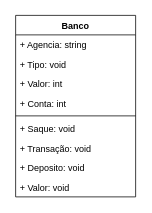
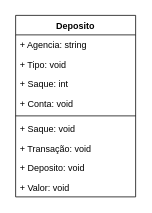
node "Banco": label "Banco" -> "Deposito"
node "+ Valor: int": label "+ Valor: int" -> "+ Saque: int"
node "+ Conta: int": label "+ Conta: int" -> "+ Conta: void"
